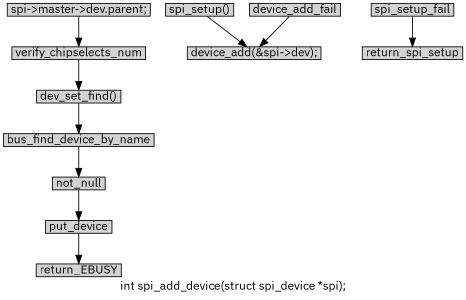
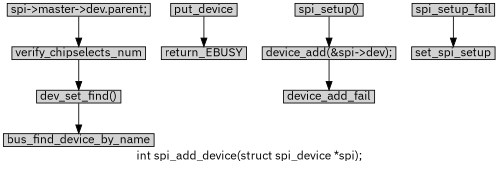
edge "device_add_fail" -> "device_add(&spi->dev);": reversed
node "return_spi_setup": label "return_spi_setup" -> "set_spi_setup"
node "not_null": removed
